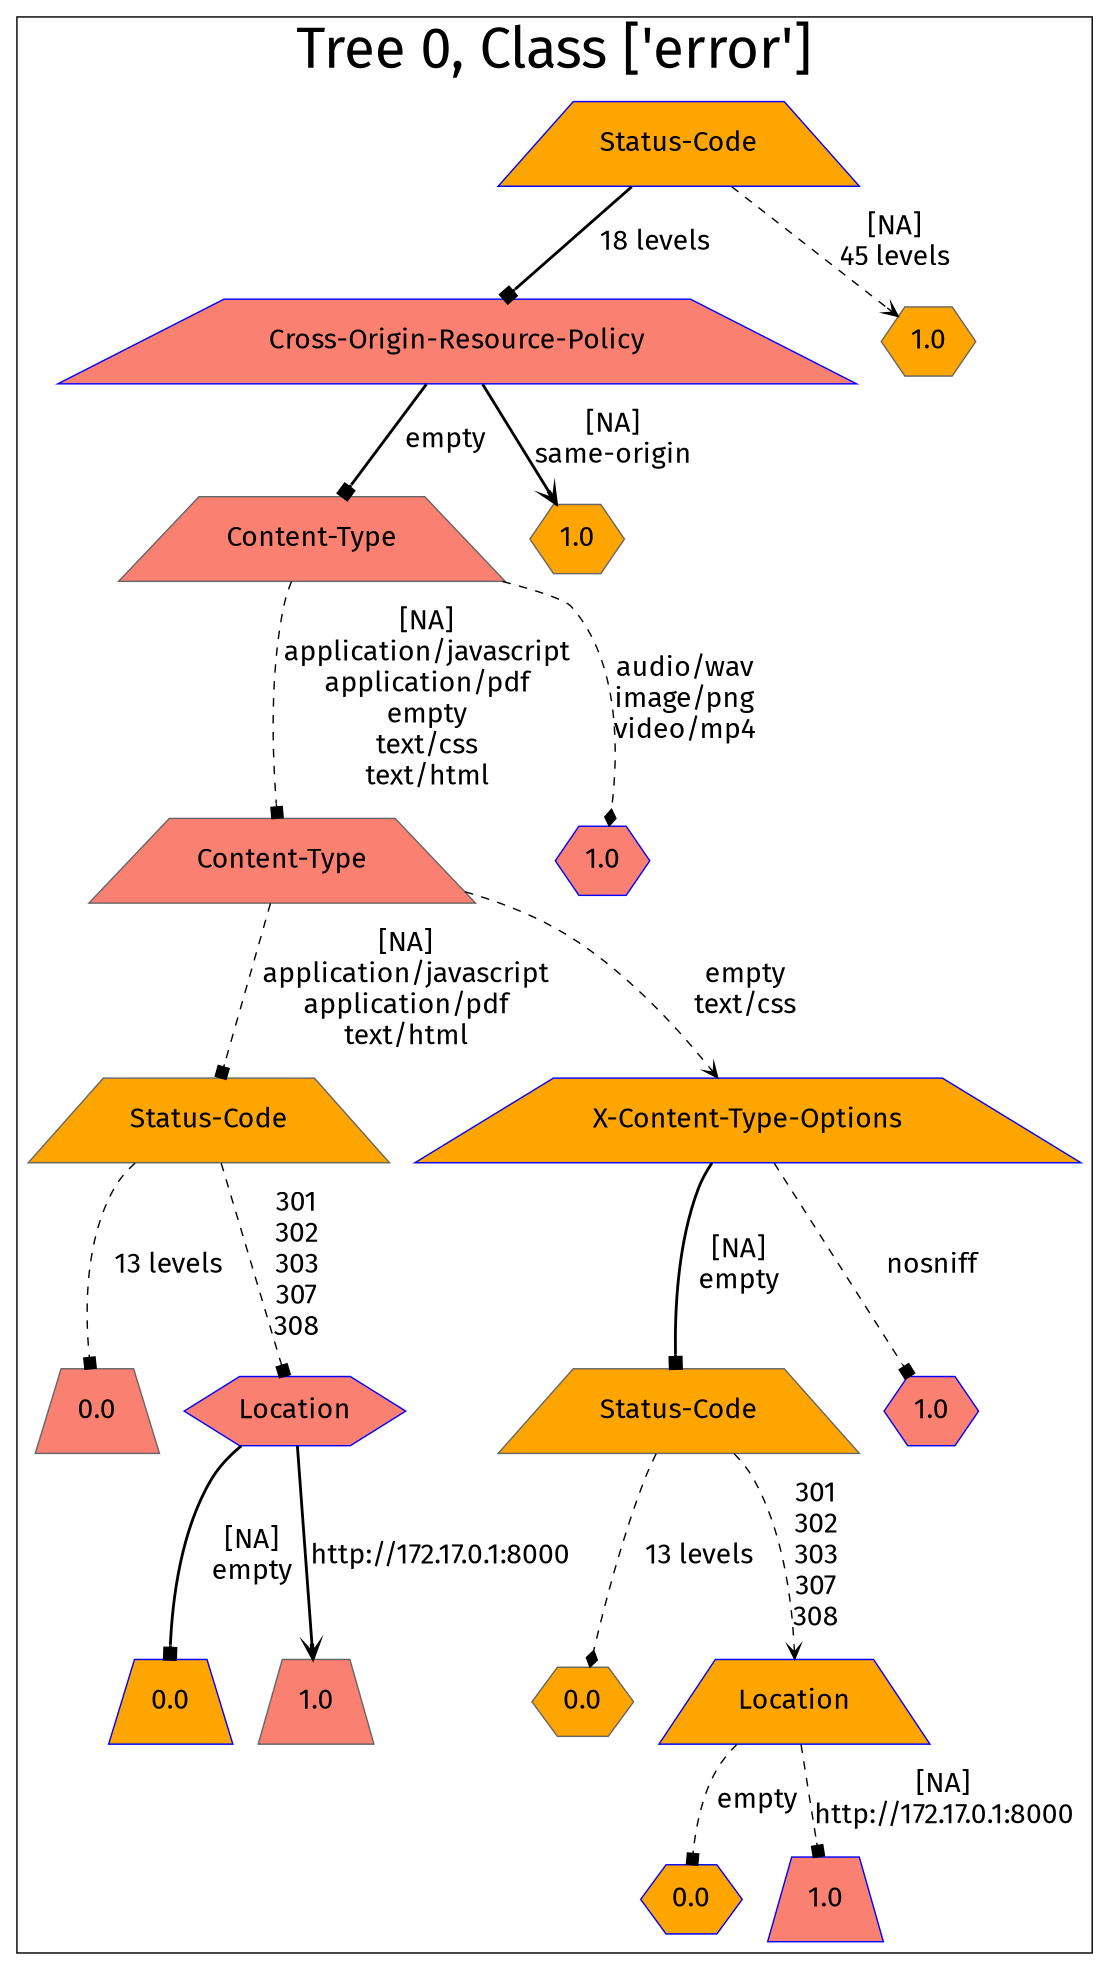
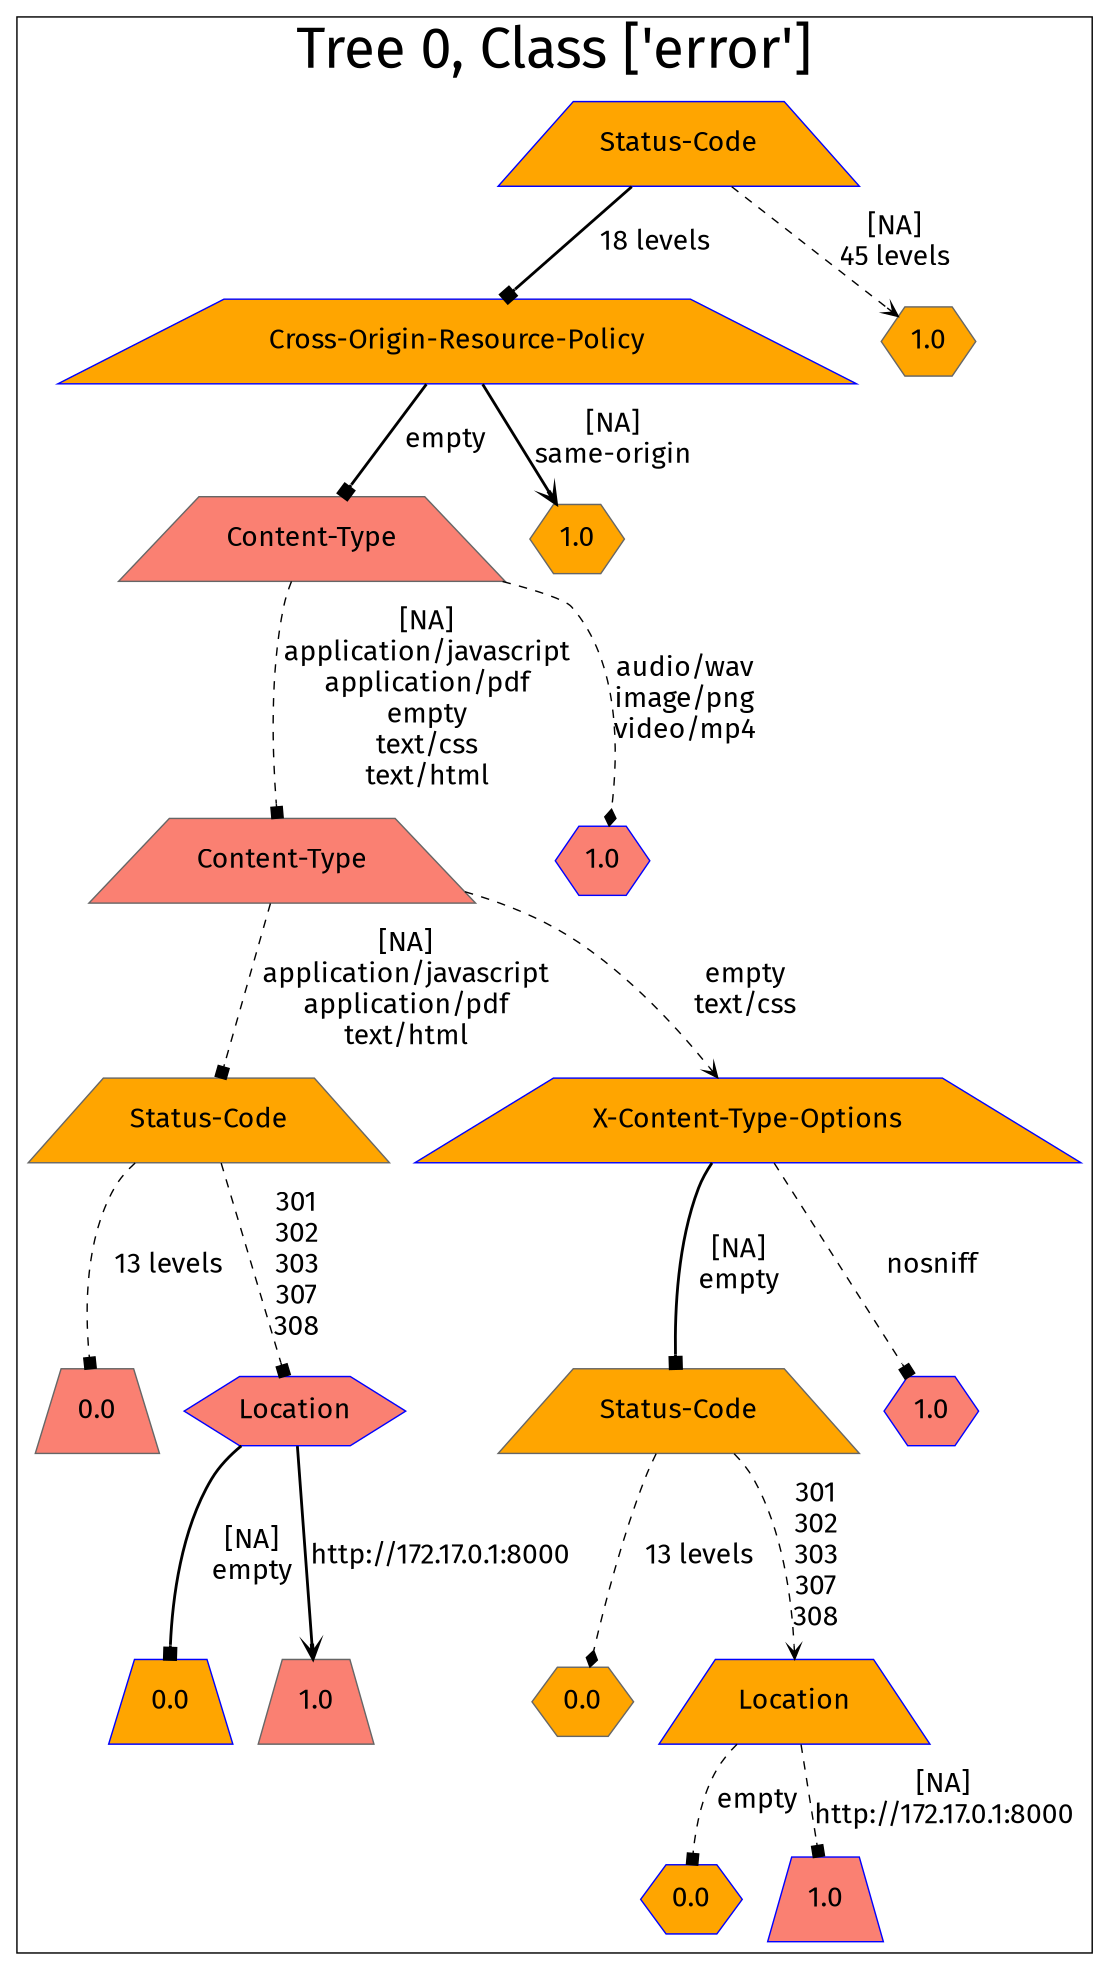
node "Cross-Origin-Resource-Policy": fillcolor salmon -> orange
